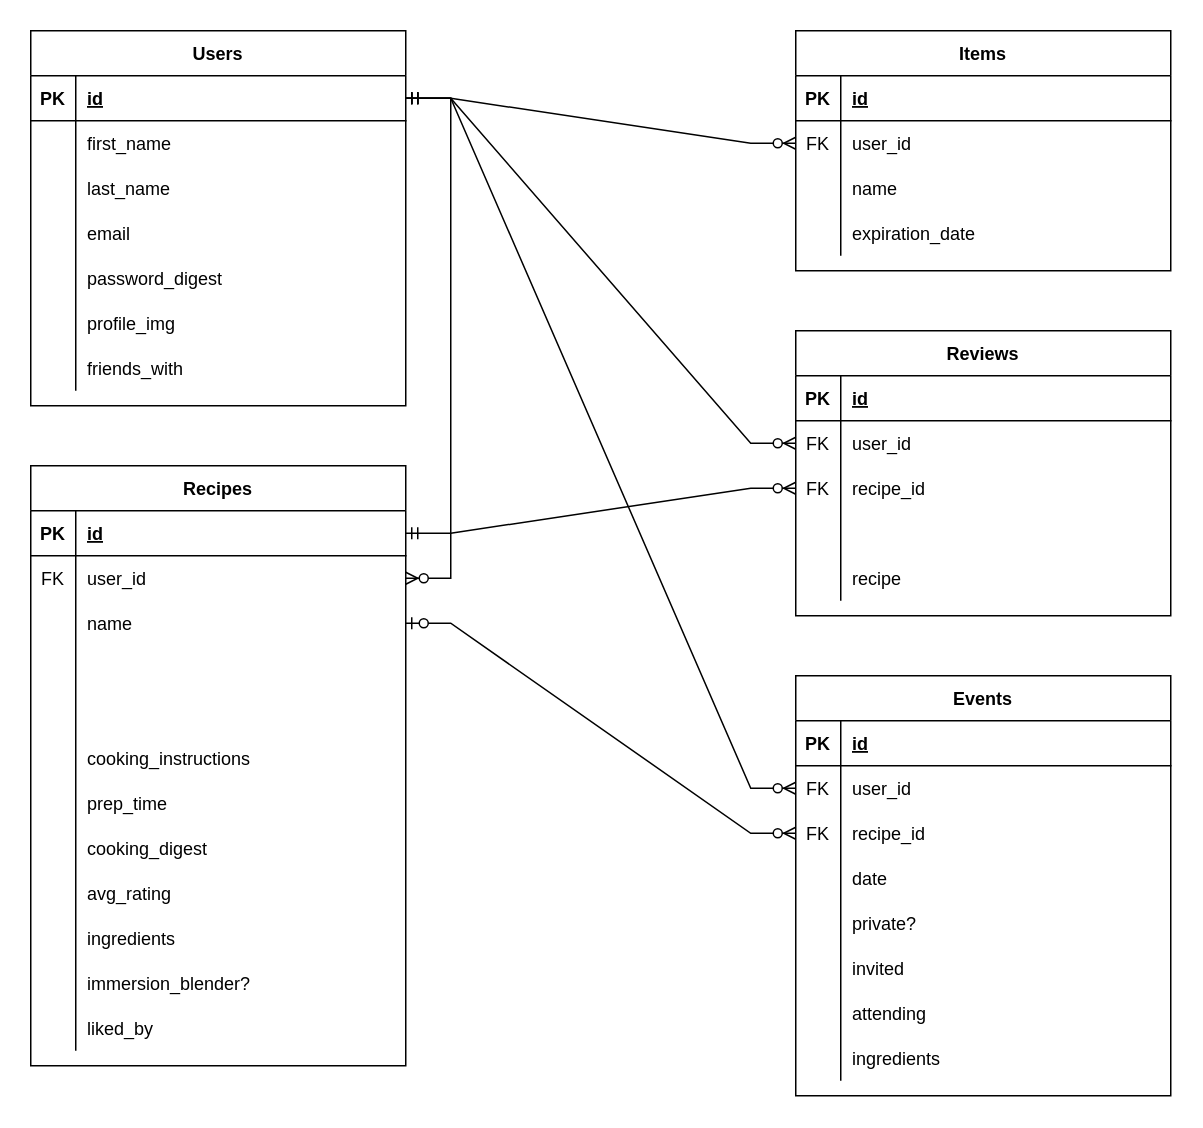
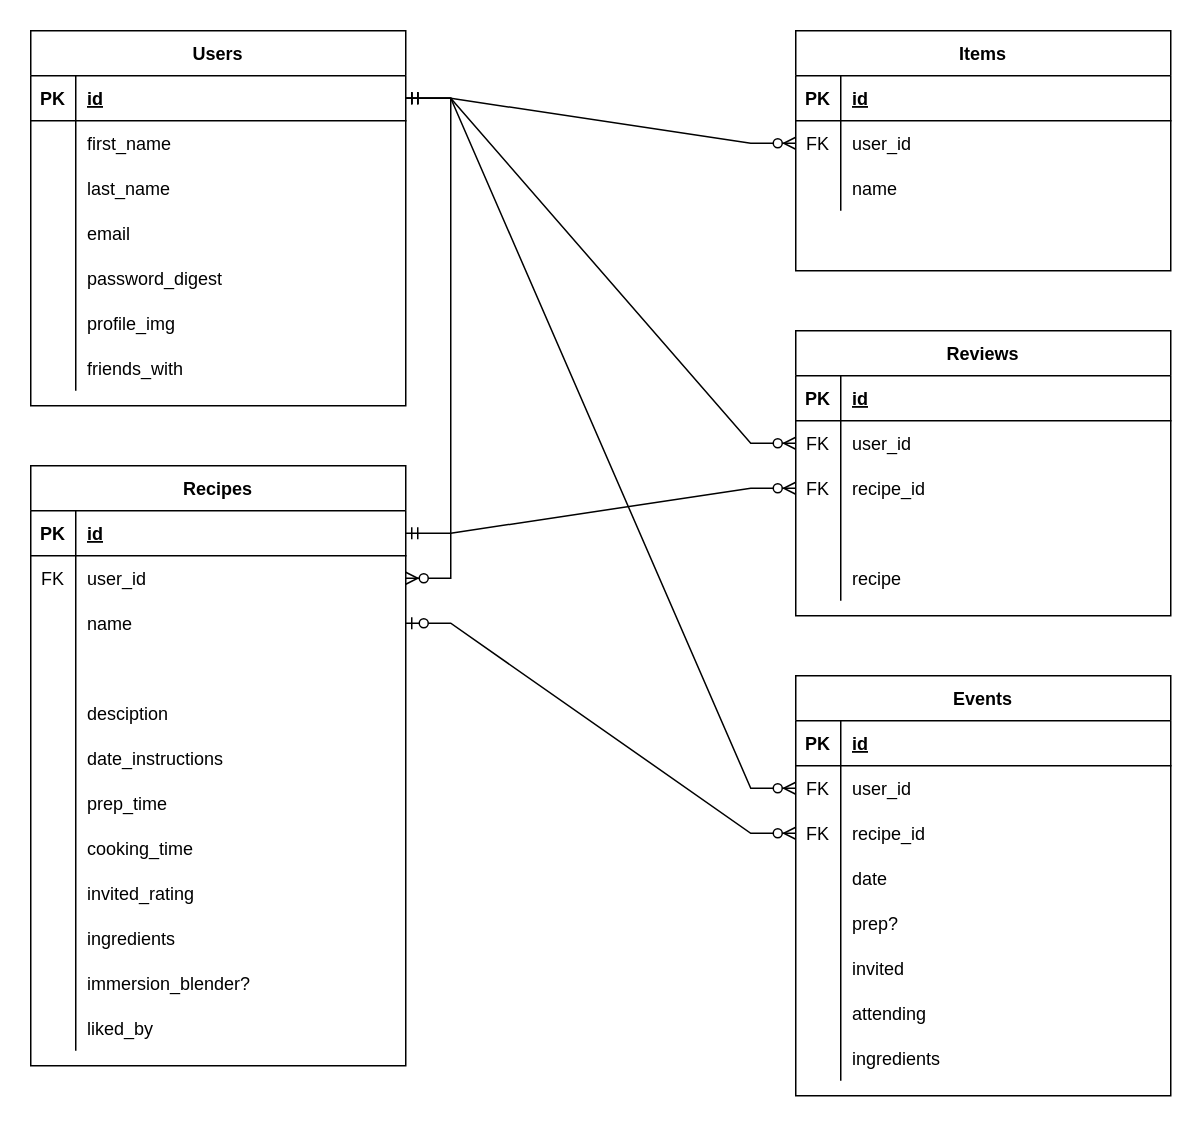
node "expiration_date": removed
node "desciption": added
node "cooking_instructions": label "cooking_instructions" -> "date_instructions"
node "cooking_digest": label "cooking_digest" -> "cooking_time"
node "avg_rating": label "avg_rating" -> "invited_rating"
node "private?": label "private?" -> "prep?"
